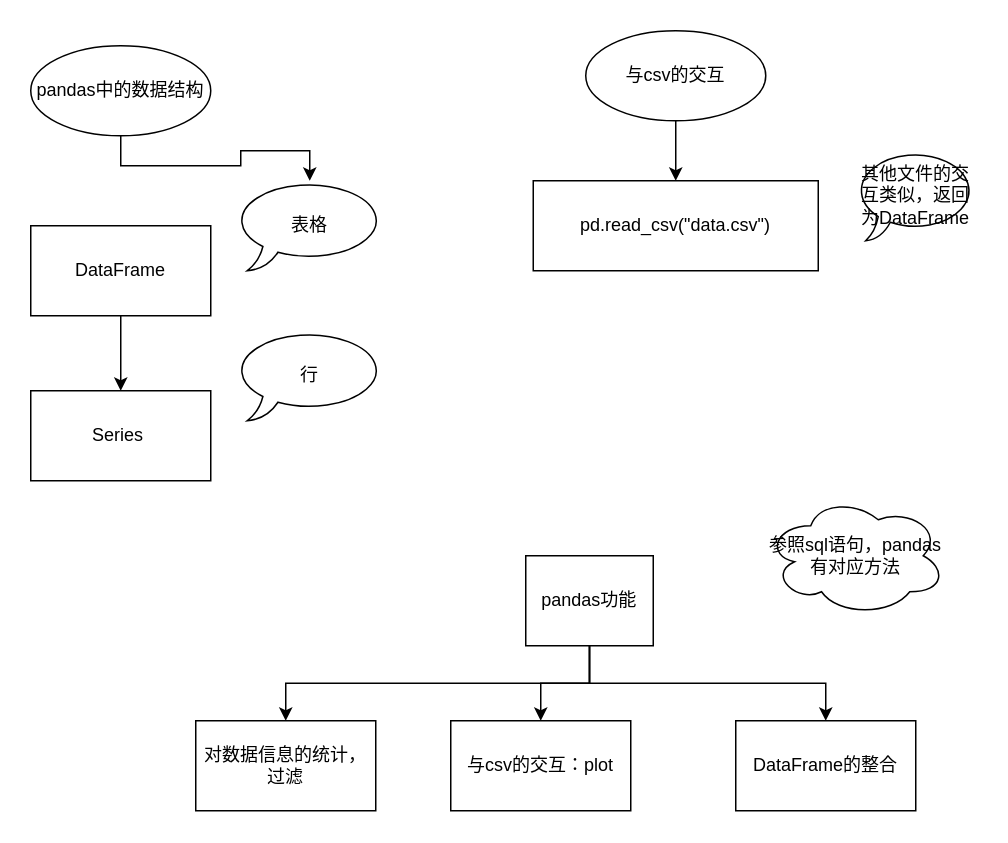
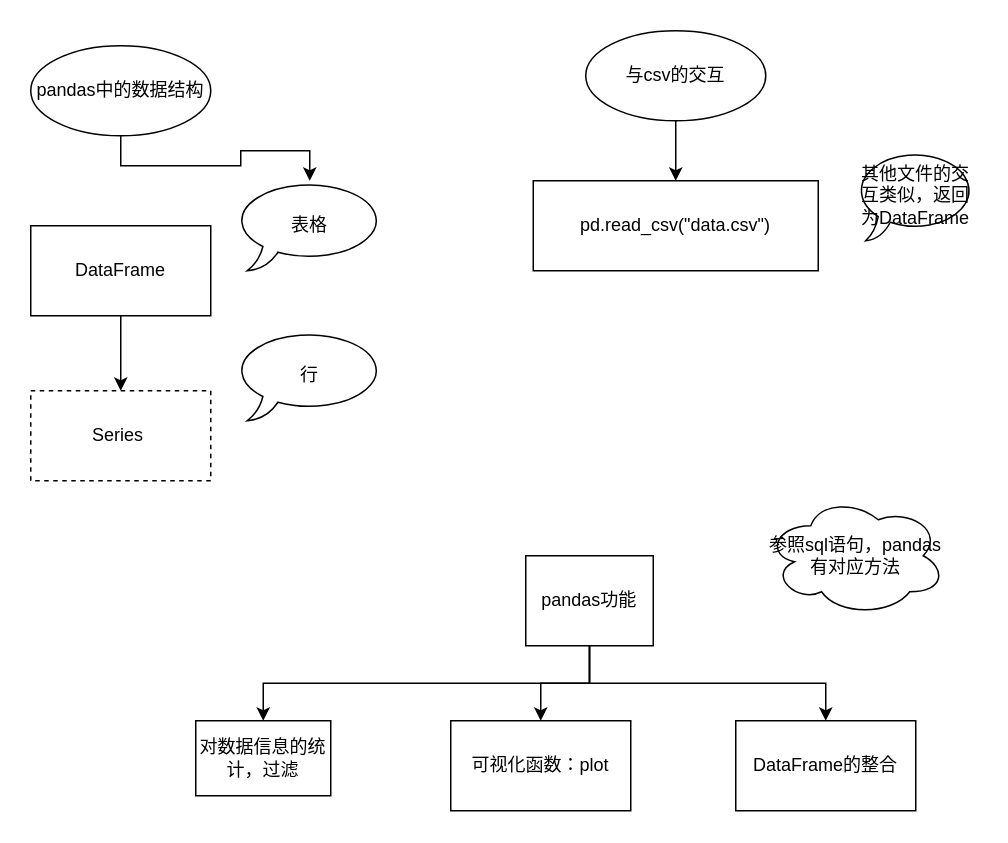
node "Series": style solid -> dashed
node "对数据信息的统计，过滤": size 180x90 -> 135x75
node "与csv的交互：plot": label "与csv的交互：plot" -> "可视化函数：plot"
